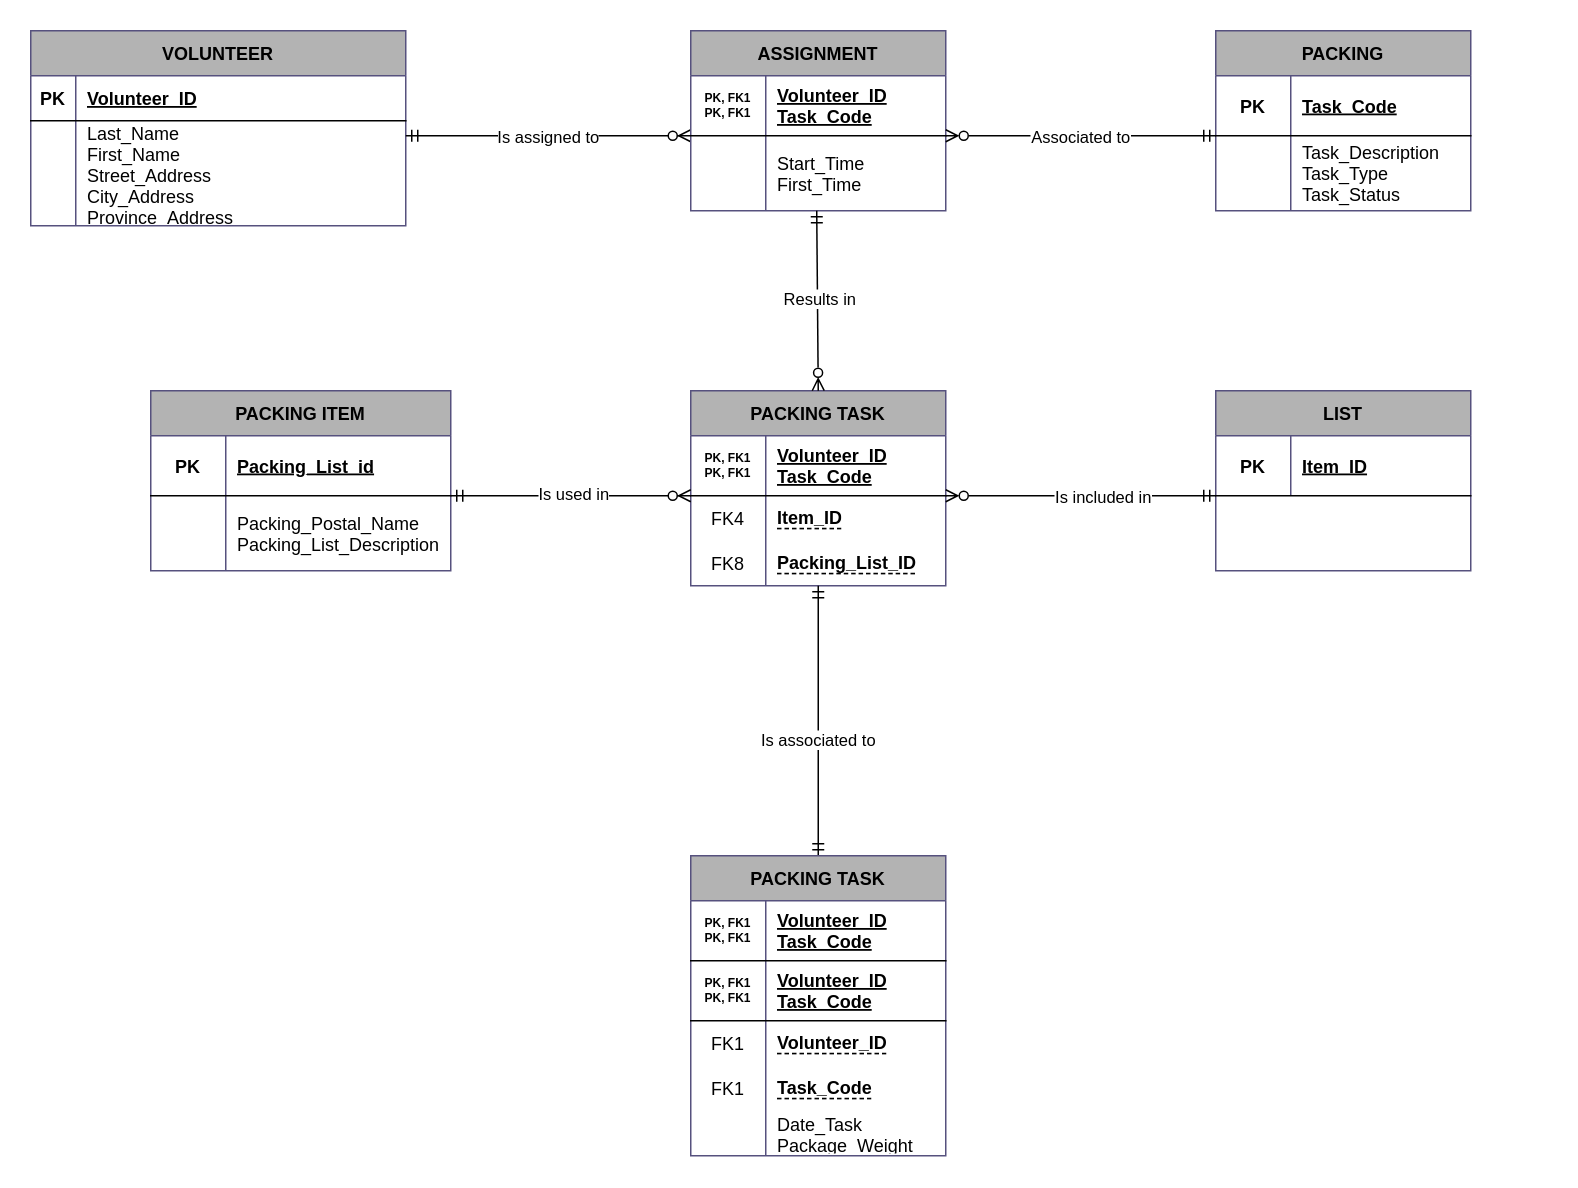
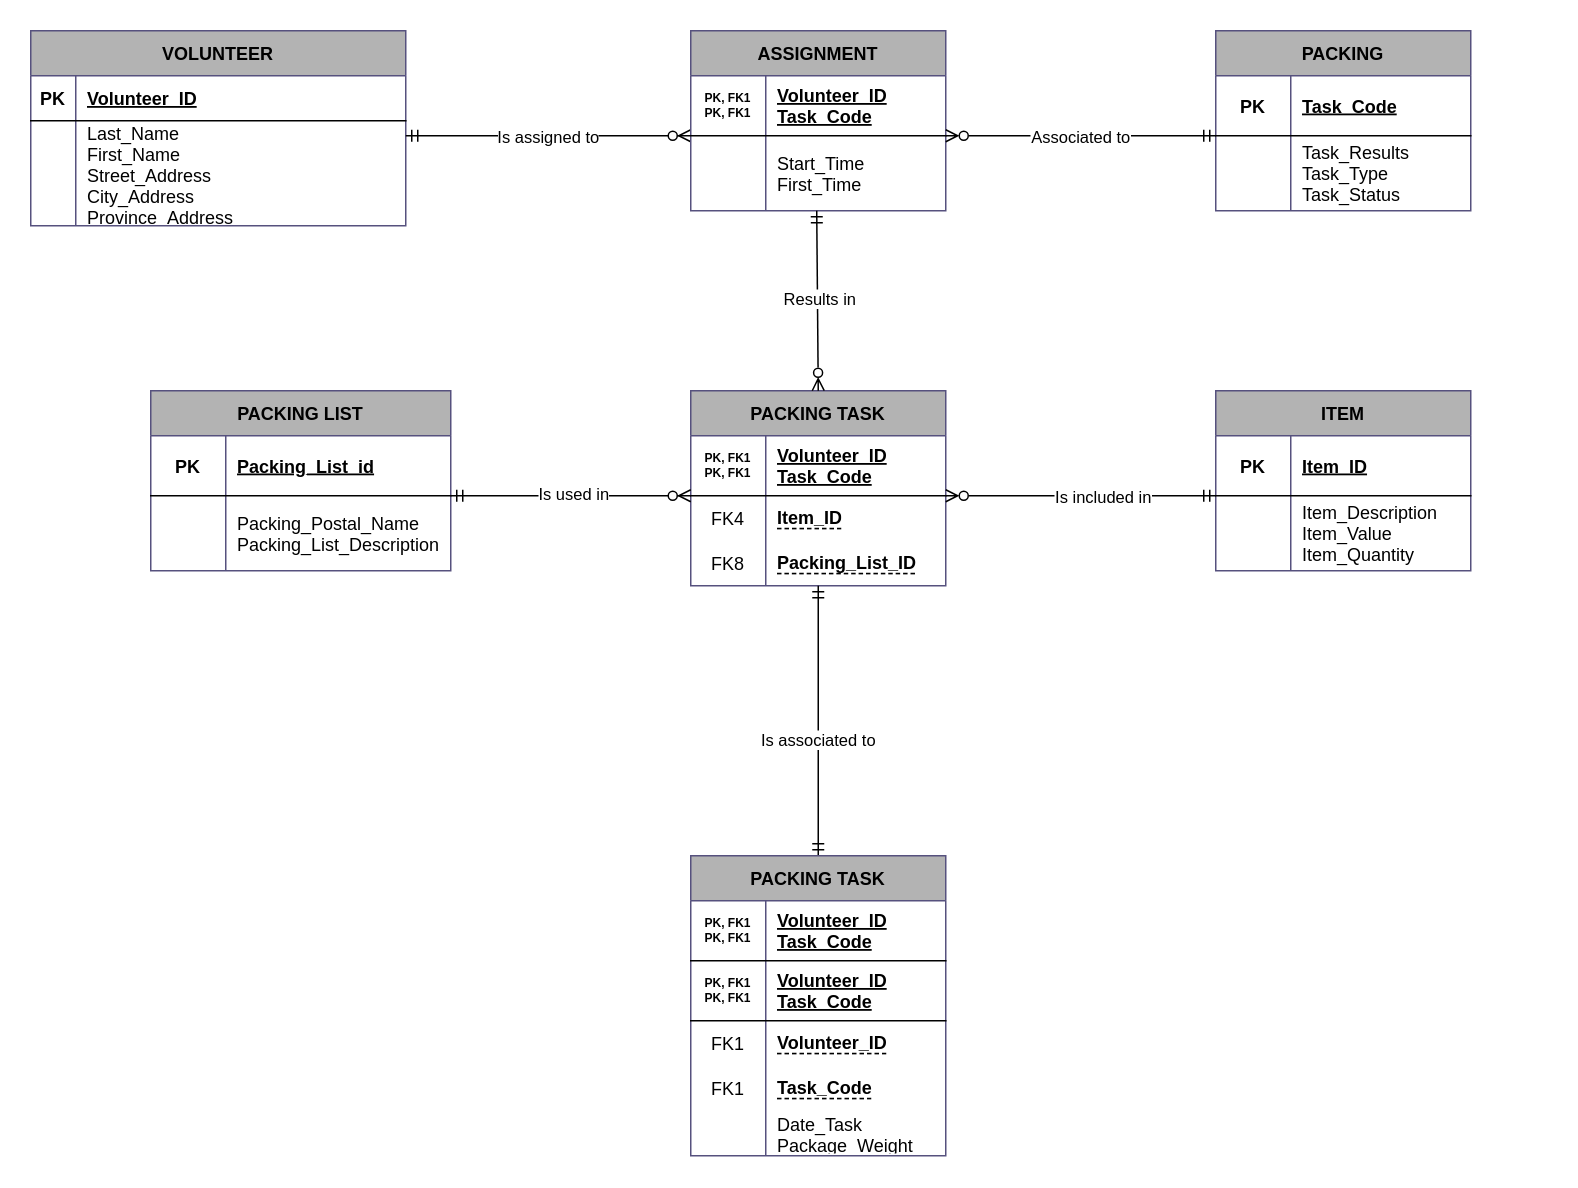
node "Task_Description Task_Type Task_Status": label "Task_Description Task_Type Task_Status" -> "Task_Results Task_Type Task_Status"
node "PACKING ITEM": label "PACKING ITEM" -> "PACKING LIST"
node "LIST": label "LIST" -> "ITEM"
node "Item_Description Item_Value Item_Quantity": added
